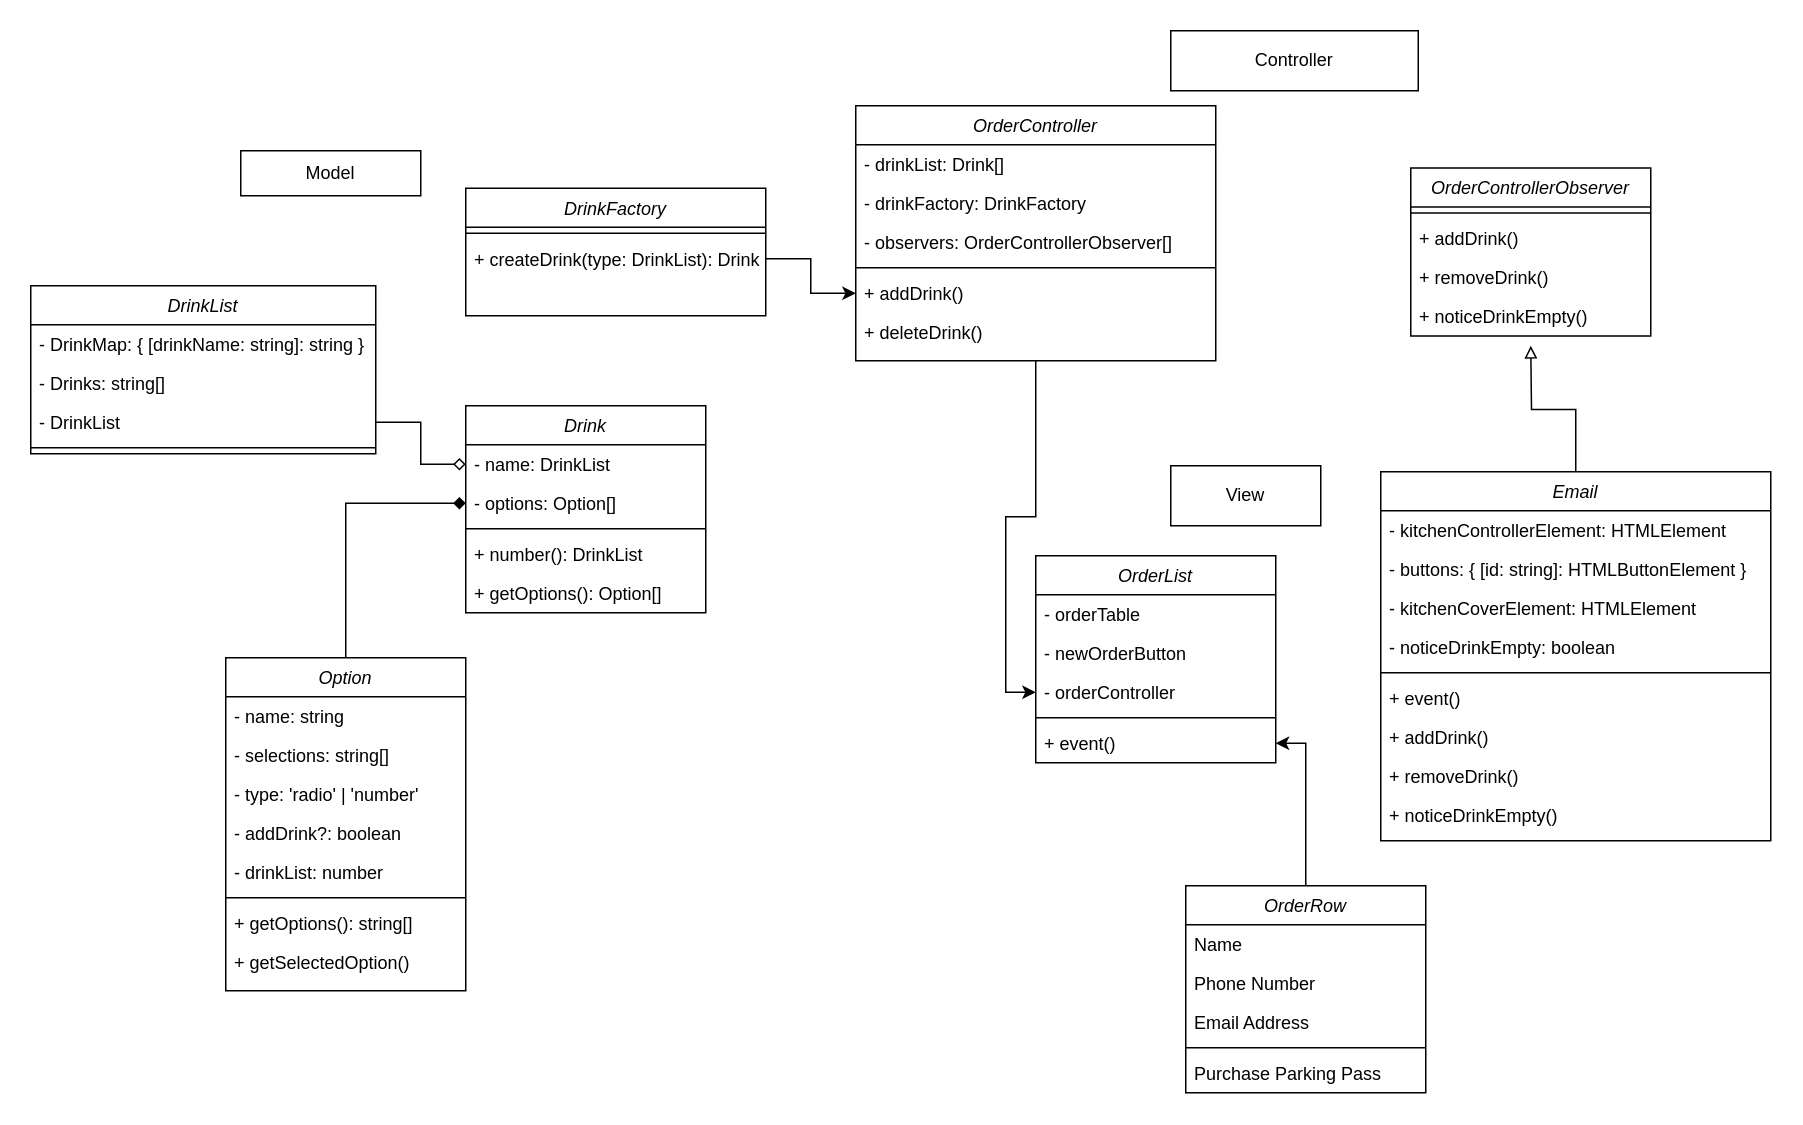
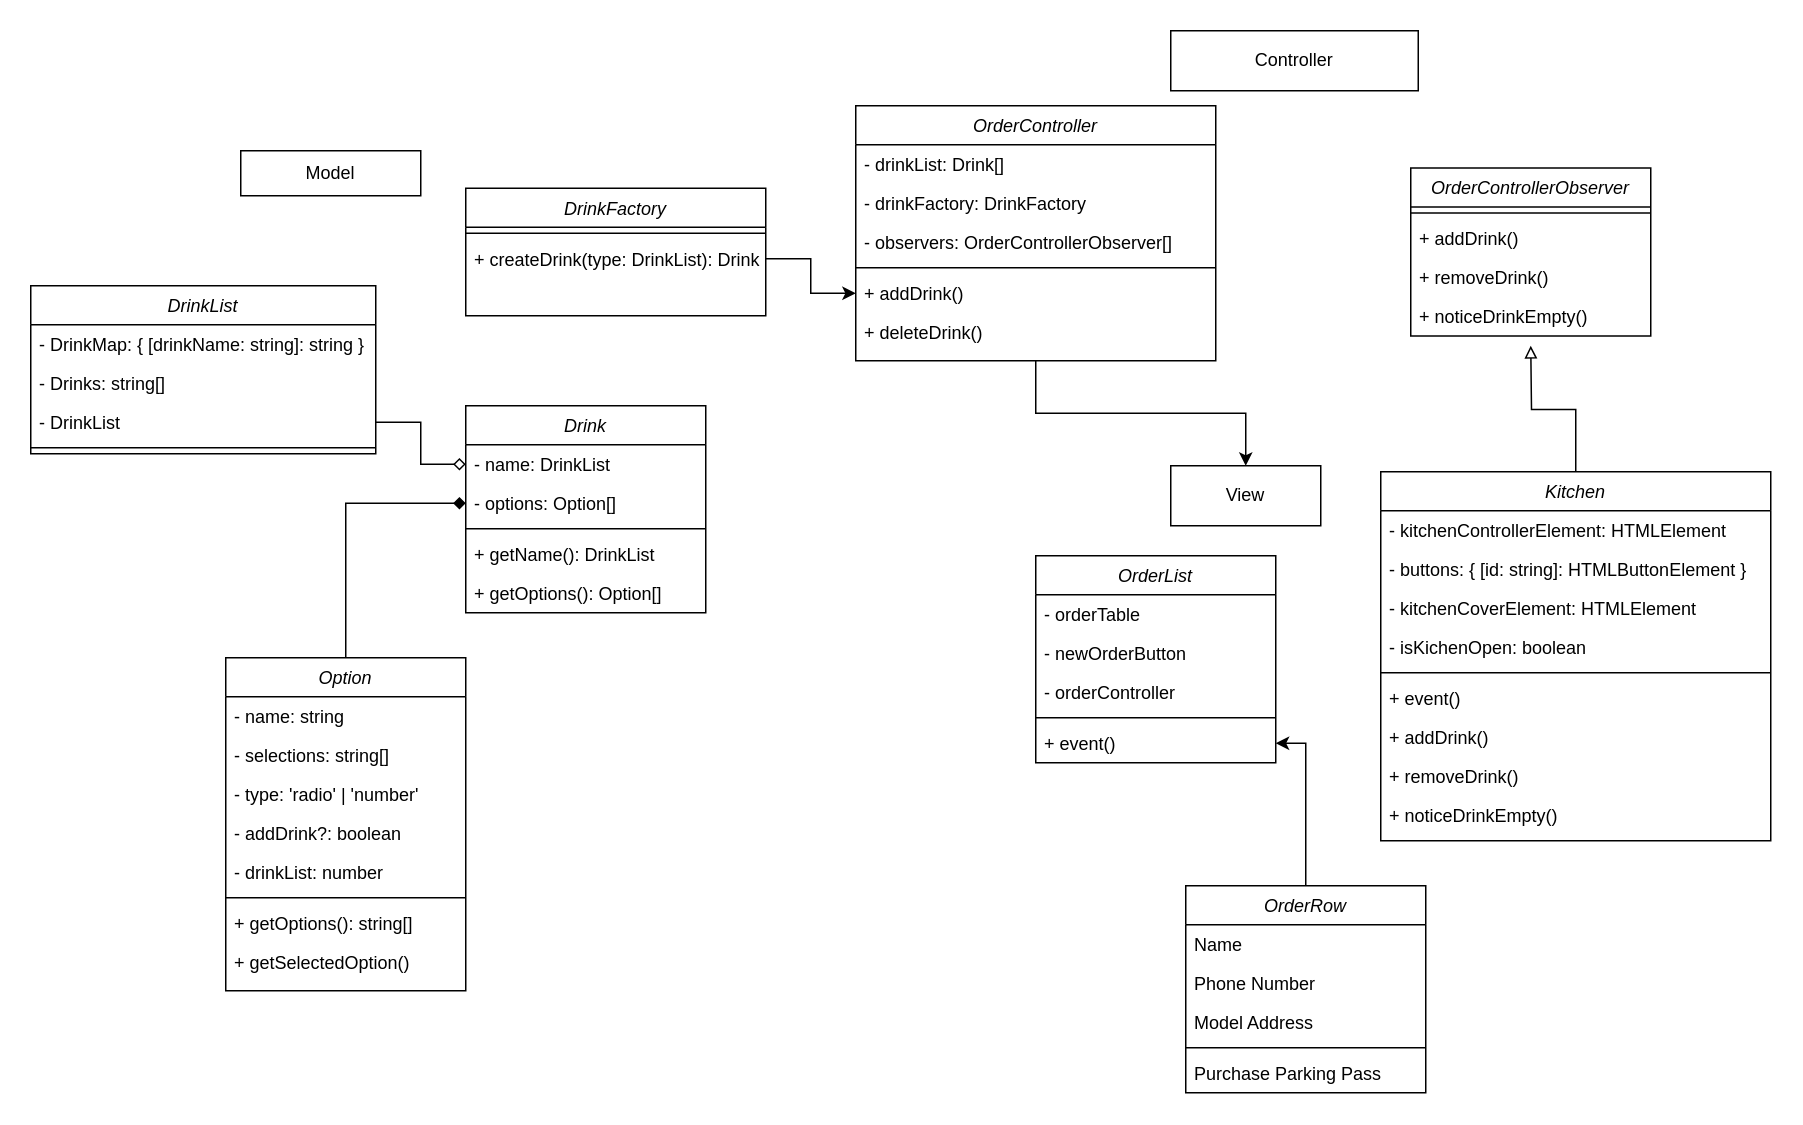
node "Email": label "Email" -> "Kitchen"
edge "OrderController" -> "- orderController": now "OrderController" -> "View"
node "+ number(): DrinkList": label "+ number(): DrinkList" -> "+ getName(): DrinkList"
node "- noticeDrinkEmpty: boolean": label "- noticeDrinkEmpty: boolean" -> "- isKichenOpen: boolean"
node "Email Address": label "Email Address" -> "Model Address"
